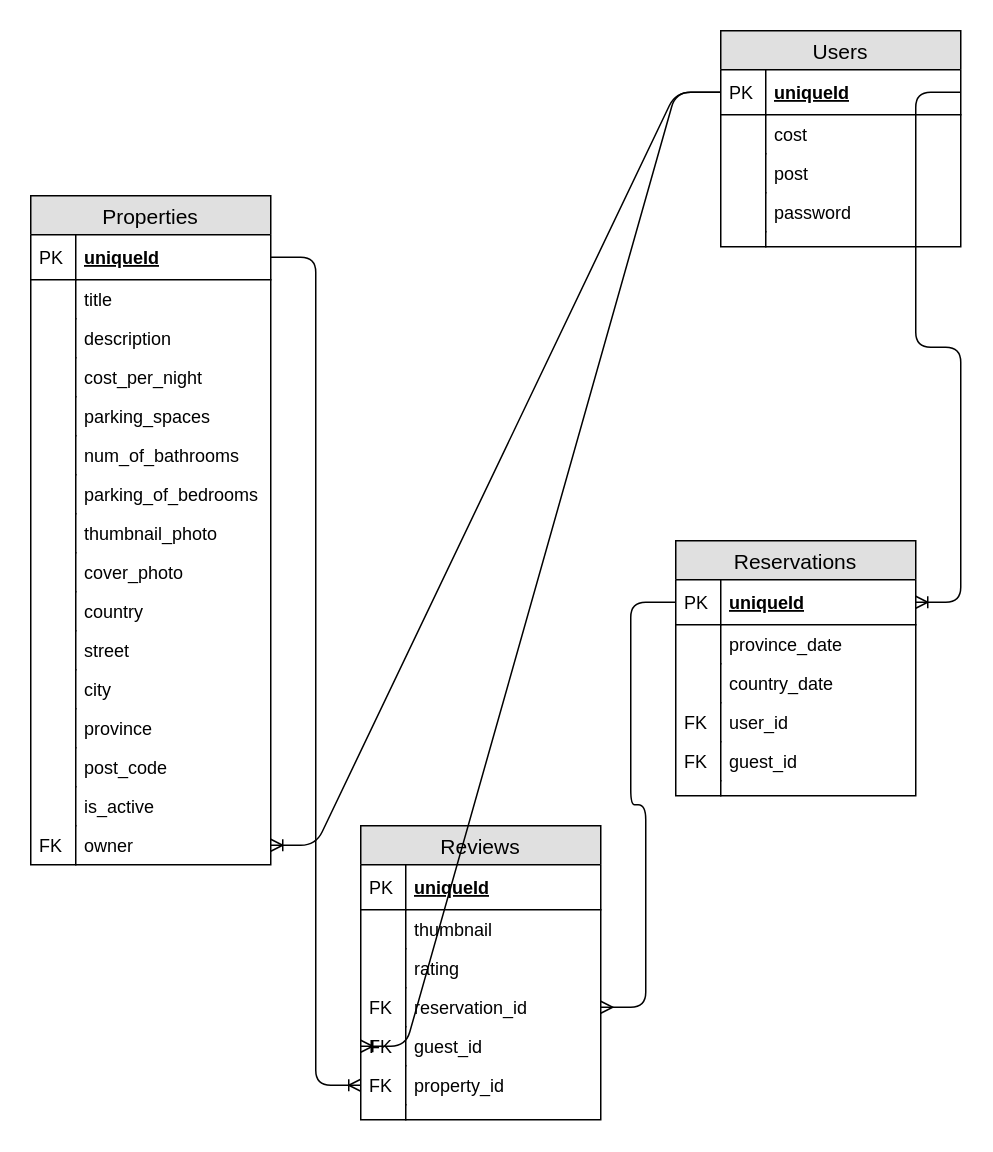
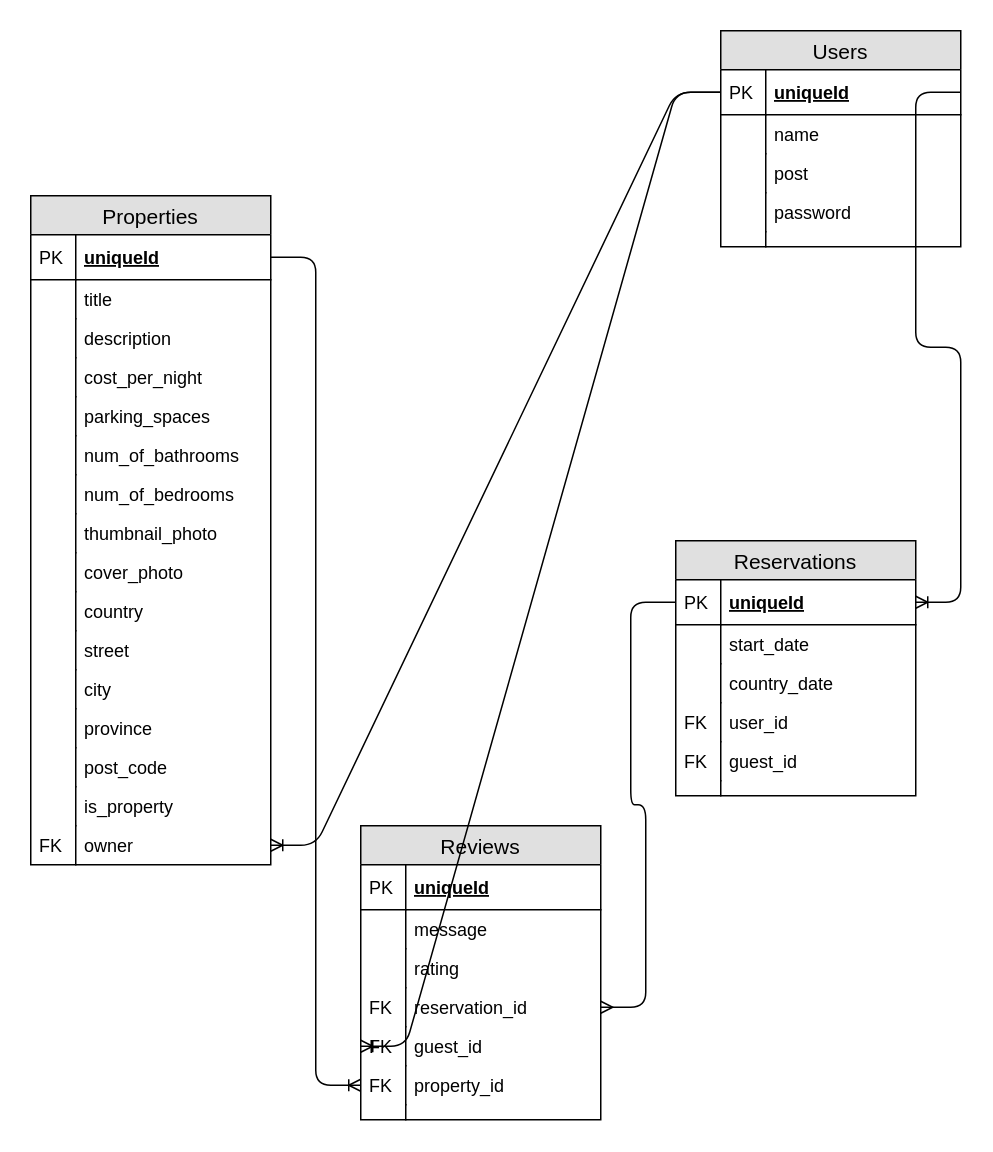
node "cost": label "cost" -> "name"
node "parking_of_bedrooms": label "parking_of_bedrooms" -> "num_of_bedrooms"
node "province_date": label "province_date" -> "start_date"
node "is_active": label "is_active" -> "is_property"
node "thumbnail": label "thumbnail" -> "message"
